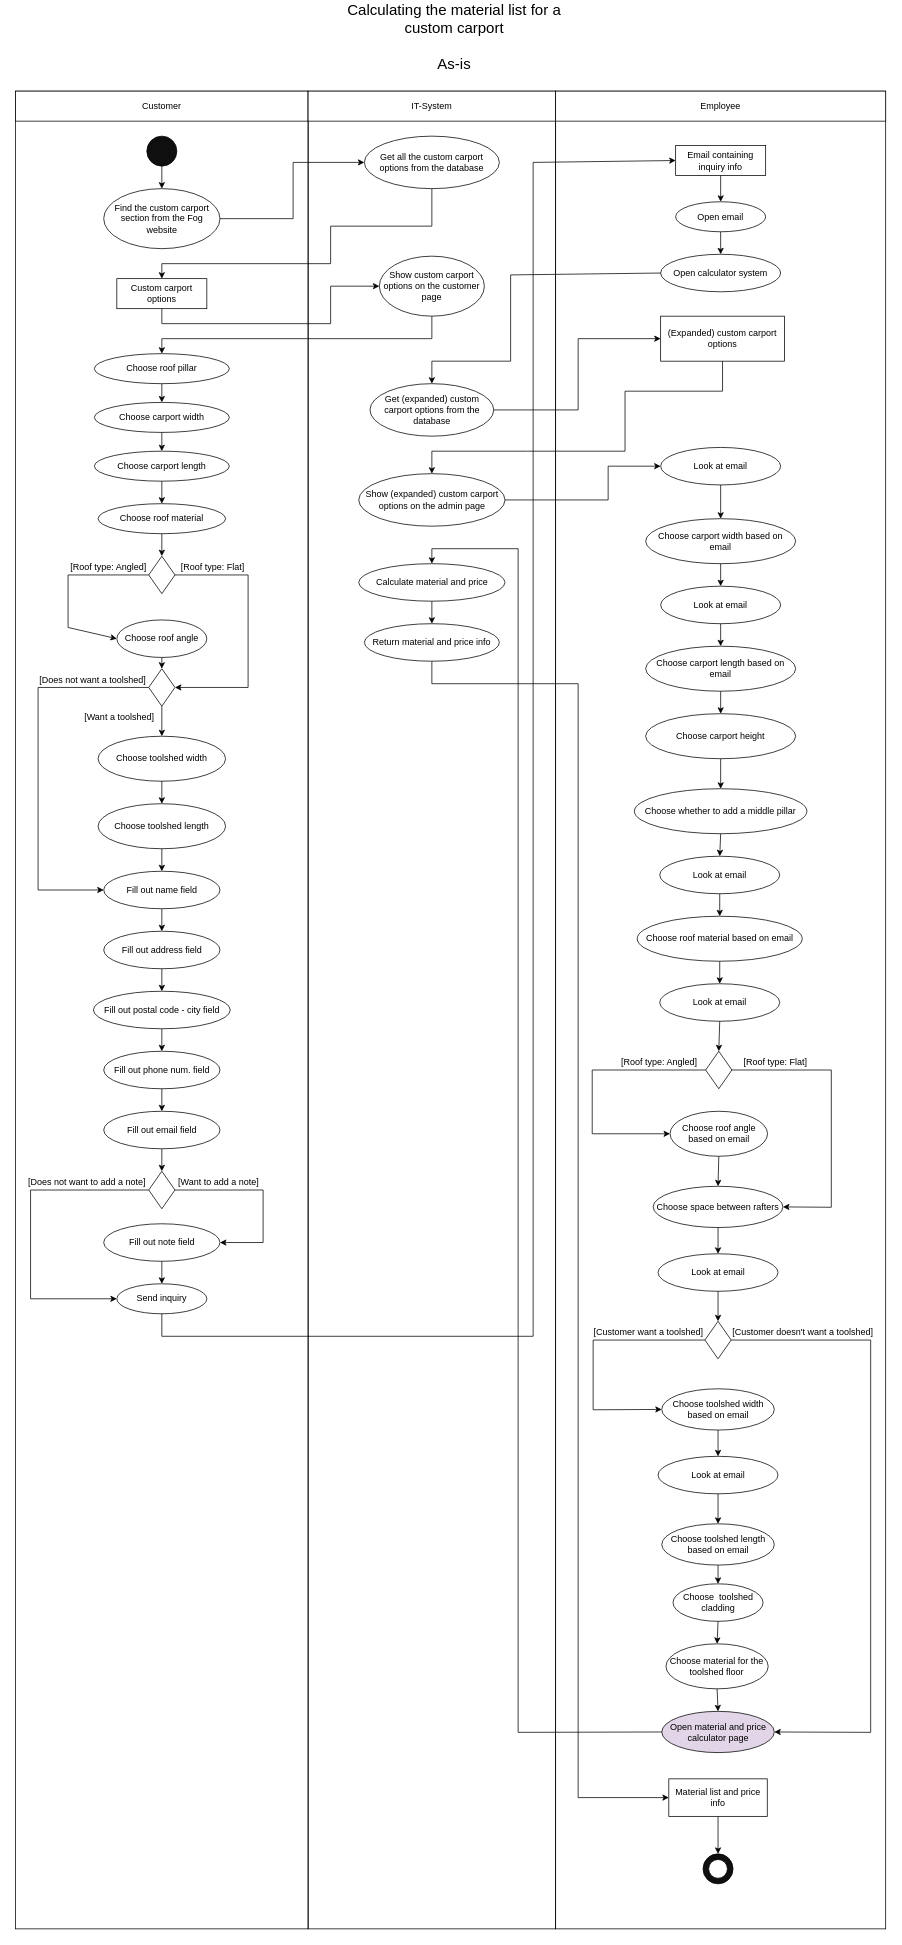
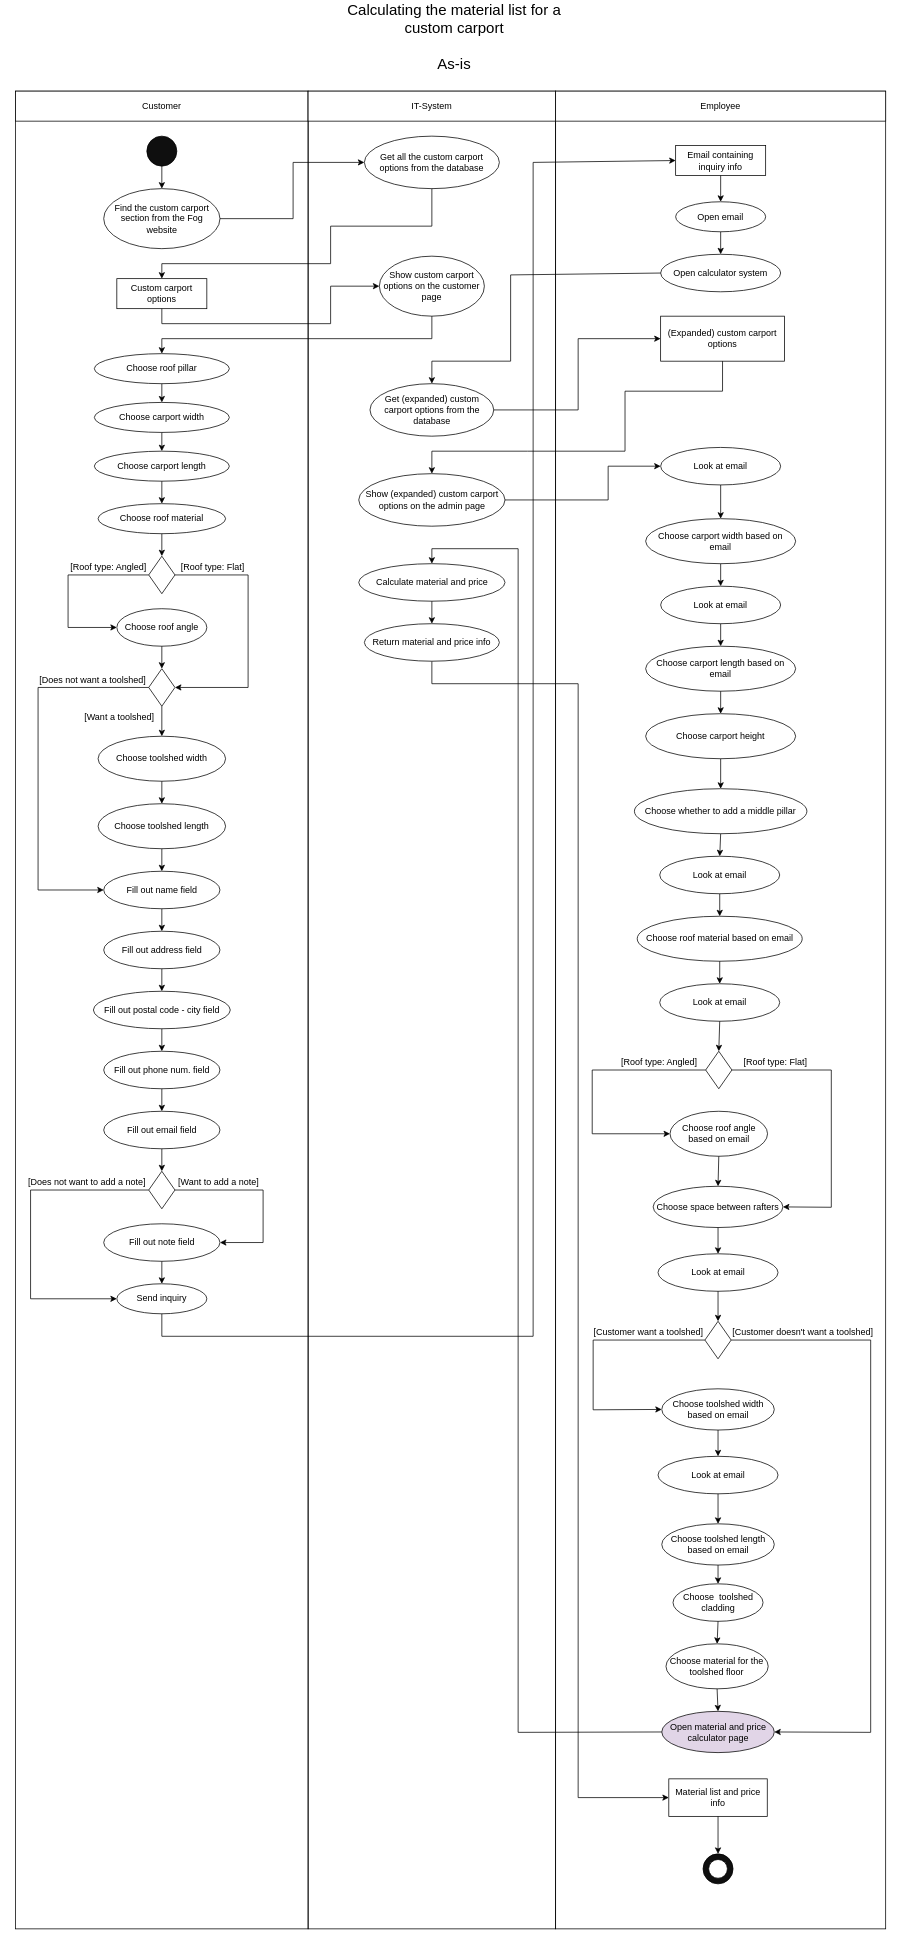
node "Choose roof angle": moved (162, 639) -> (162, 627)
